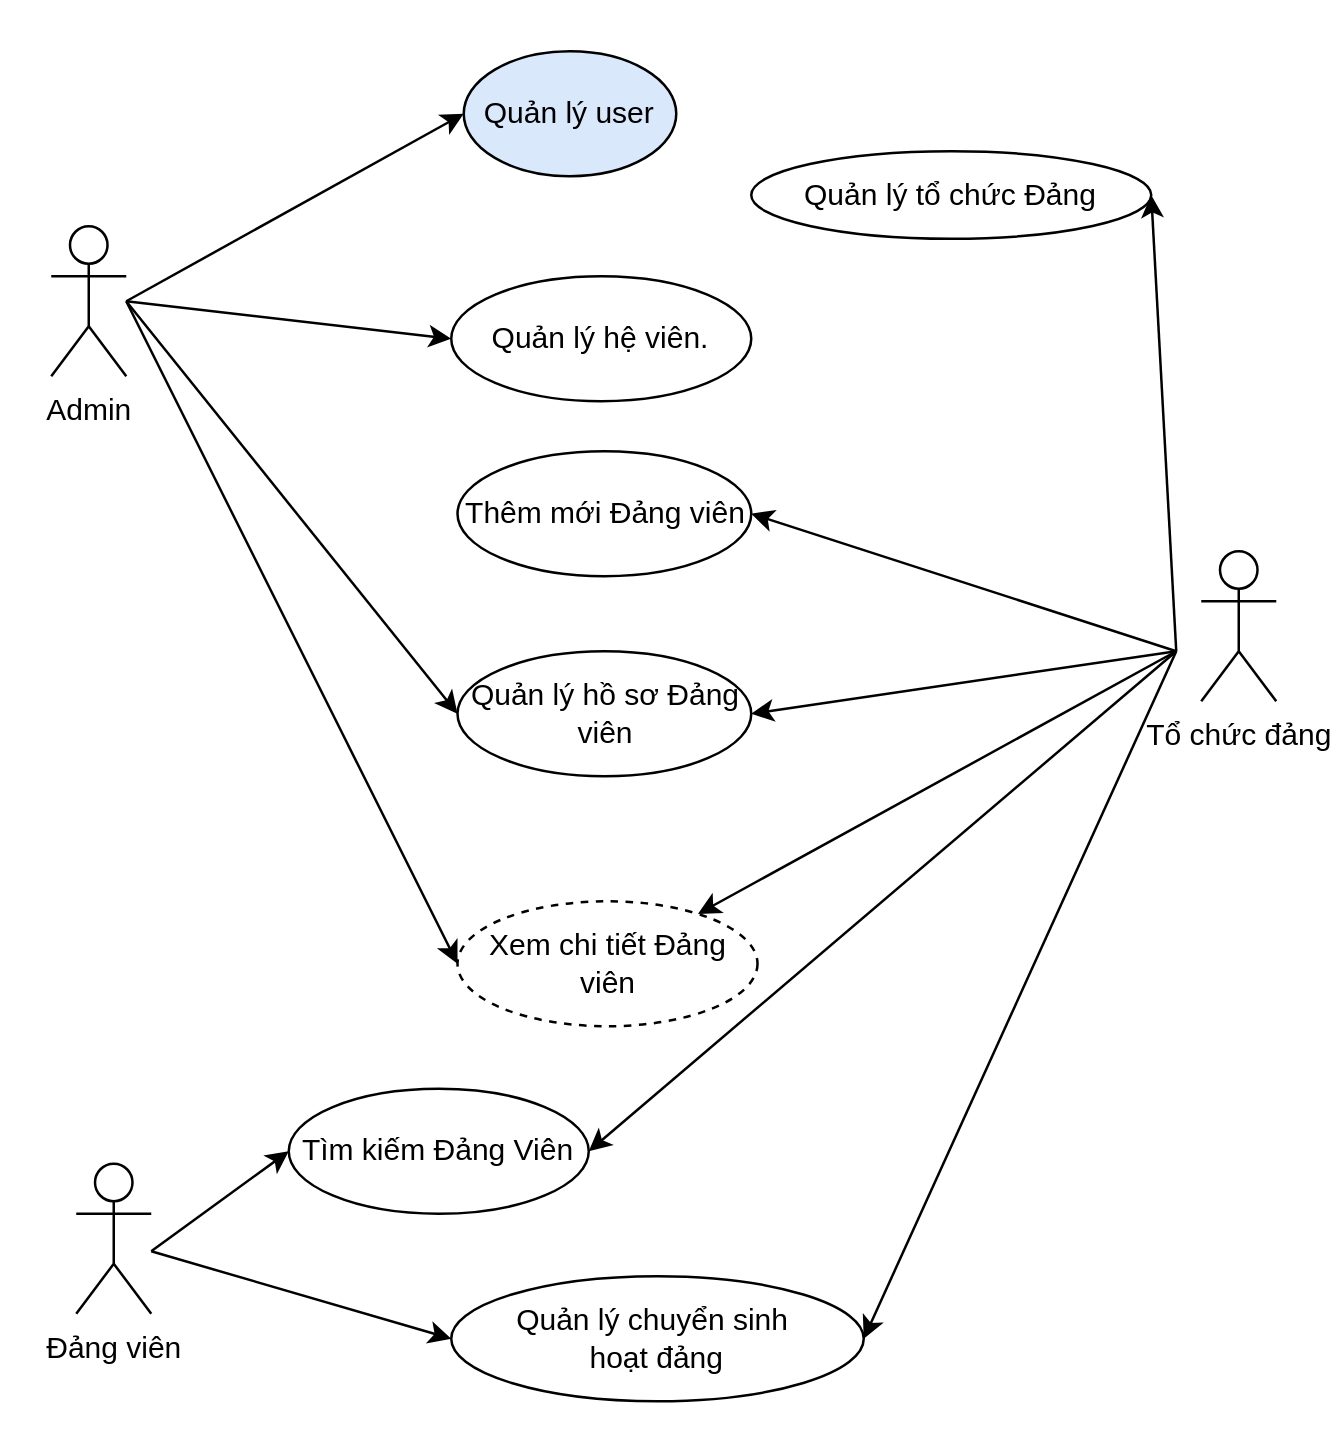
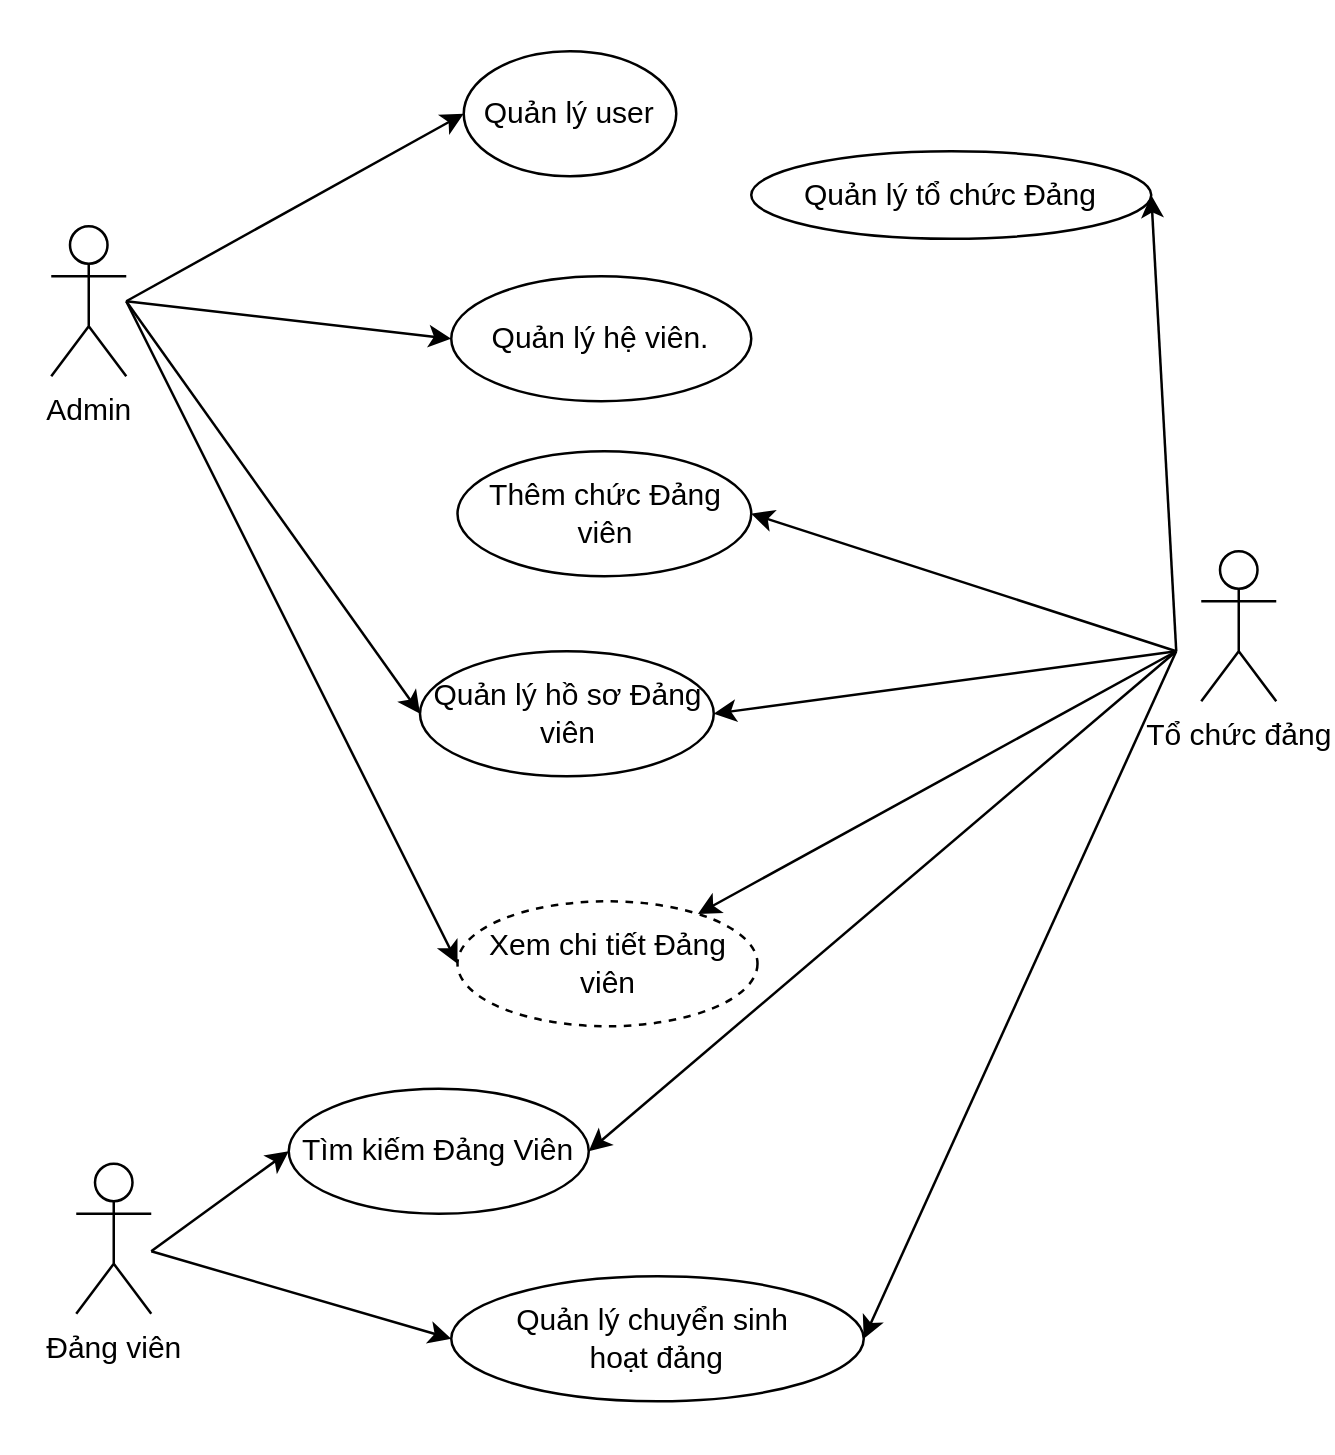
node "Quản lý user": fillcolor #dae8fc -> #ffffff
node "Thêm mới Đảng viên": label "Thêm mới Đảng viên" -> "Thêm chức Đảng viên"
node "Quản lý hồ sơ Đảng viên": moved (604, 714) -> (567, 714)
